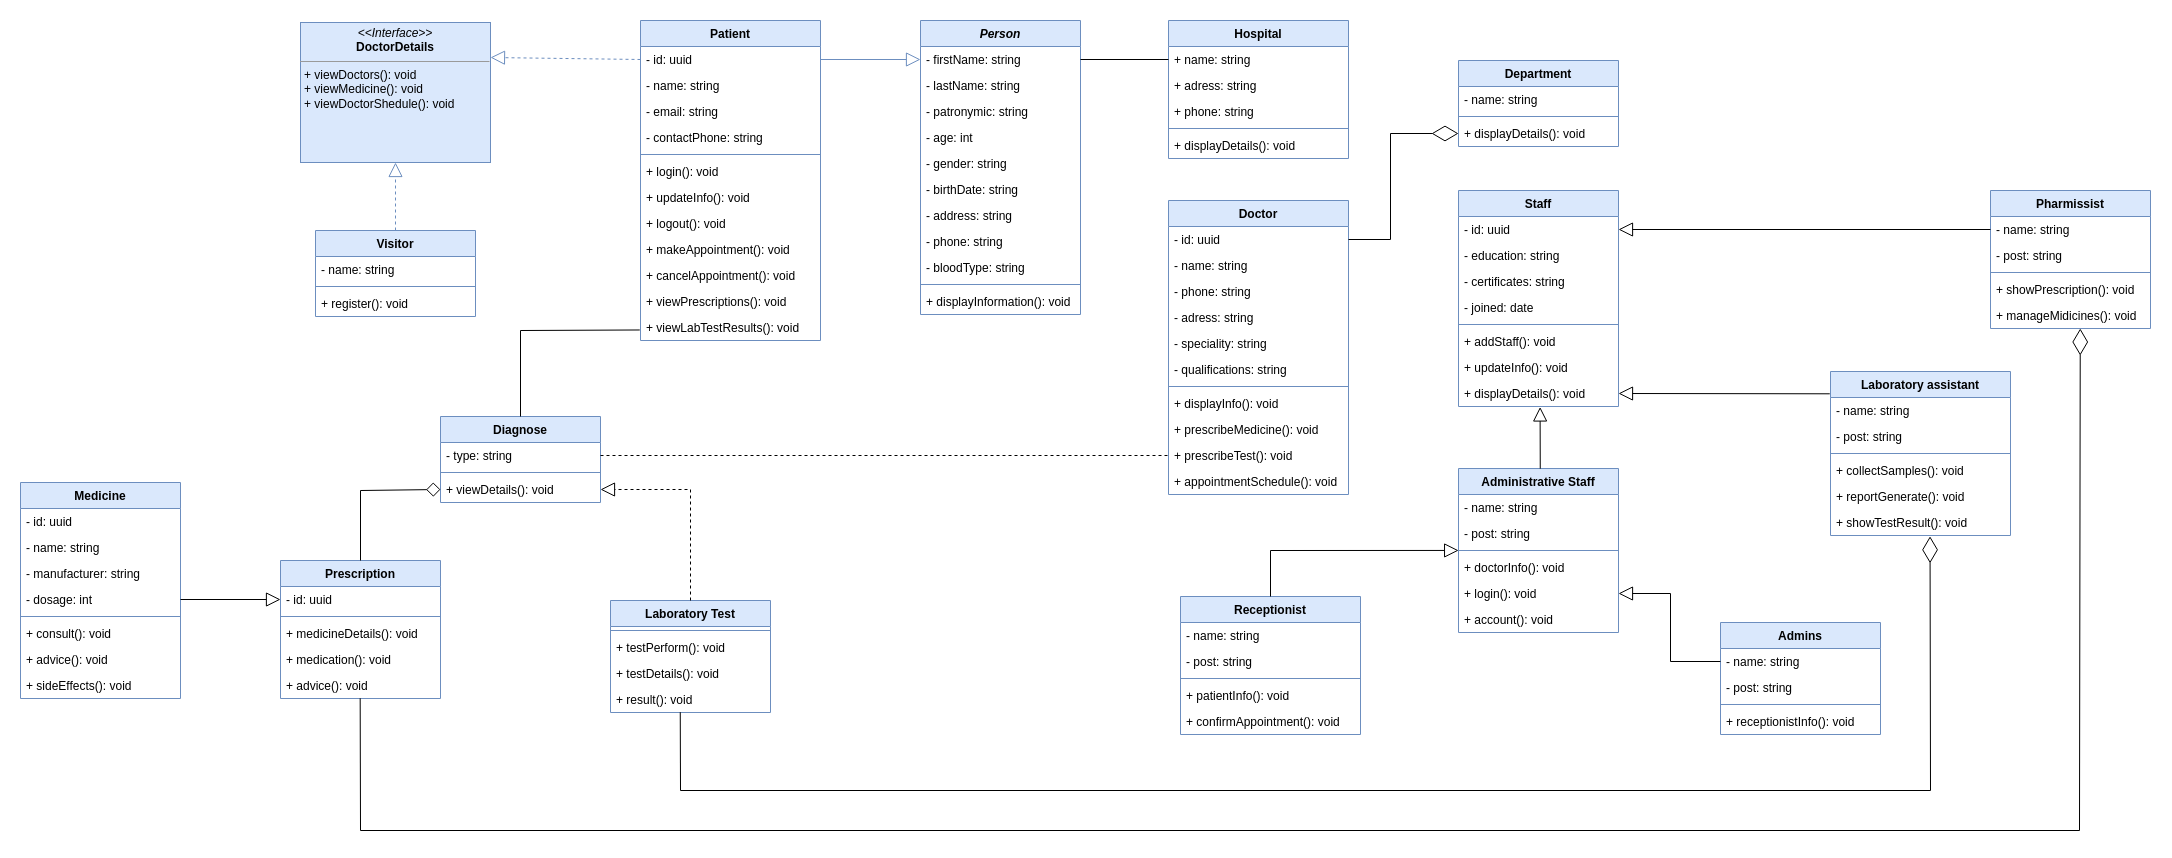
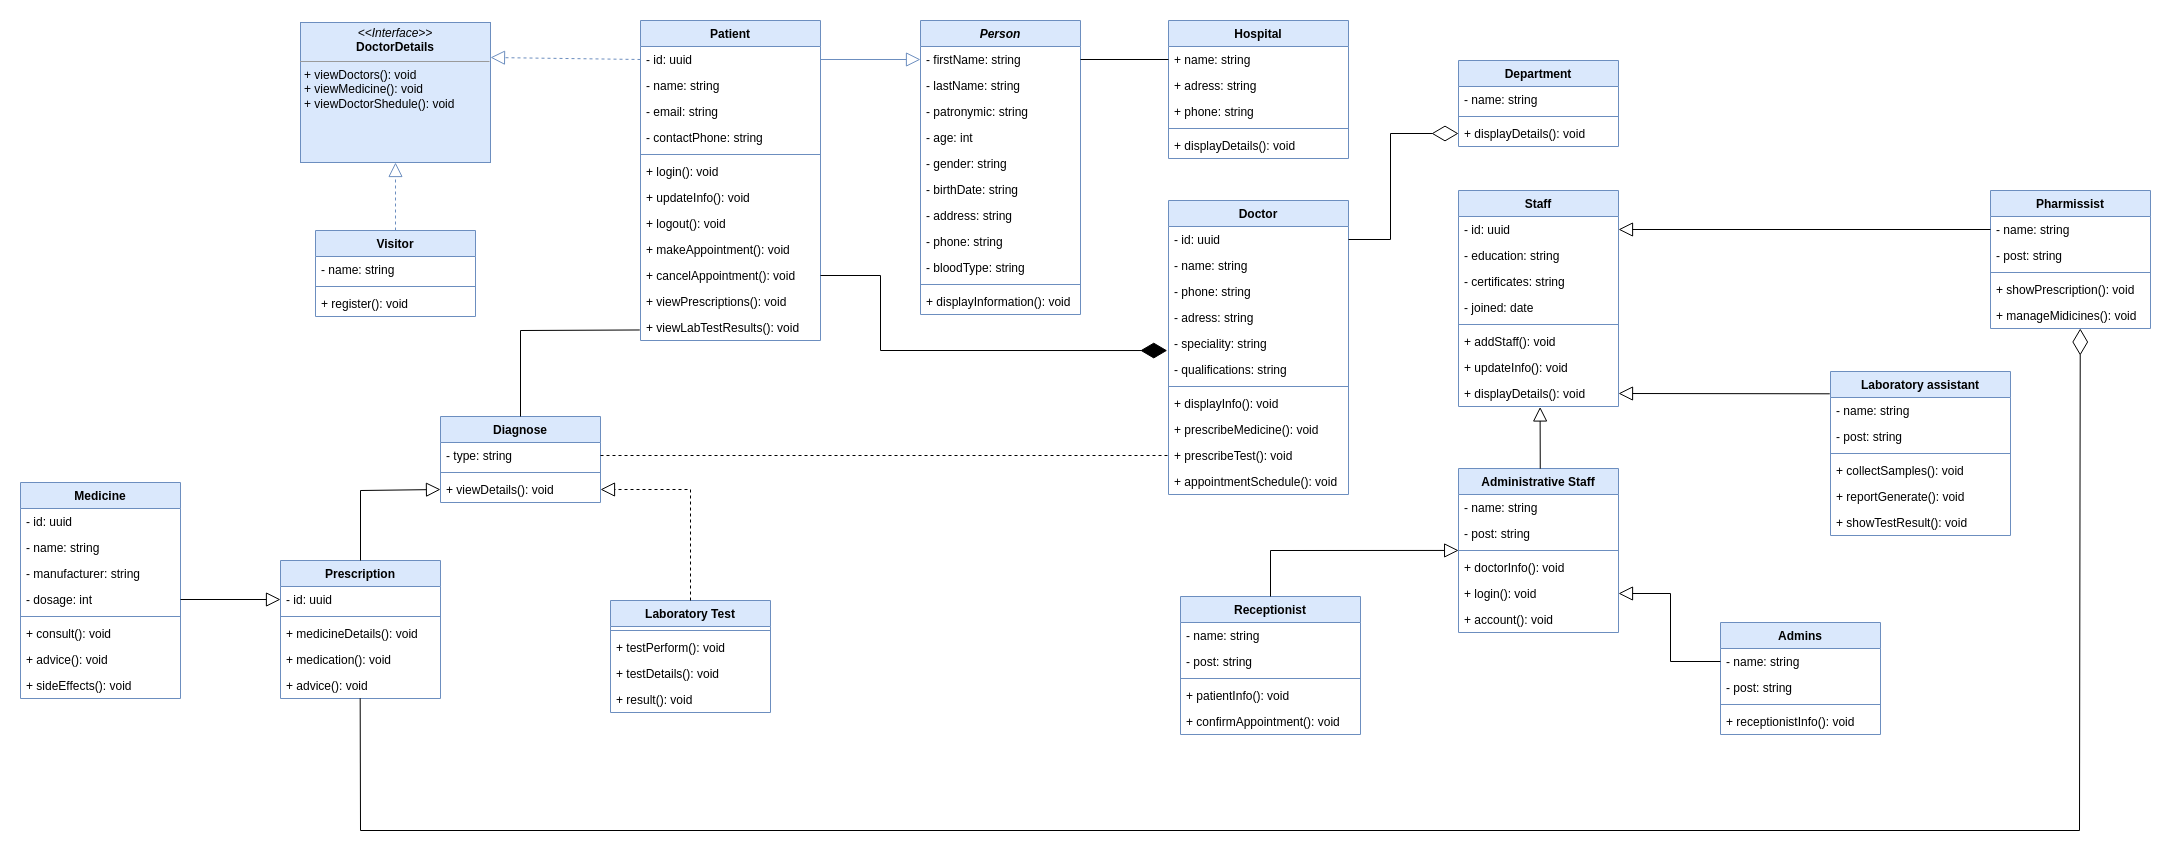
edge "+ cancelAppointment(): void" -> "- speciality: string": added
edge "Prescription" -> "+ viewDetails(): void": arrowhead diamond -> block
edge "+ result(): void" -> "+ showTestResult(): void": removed
